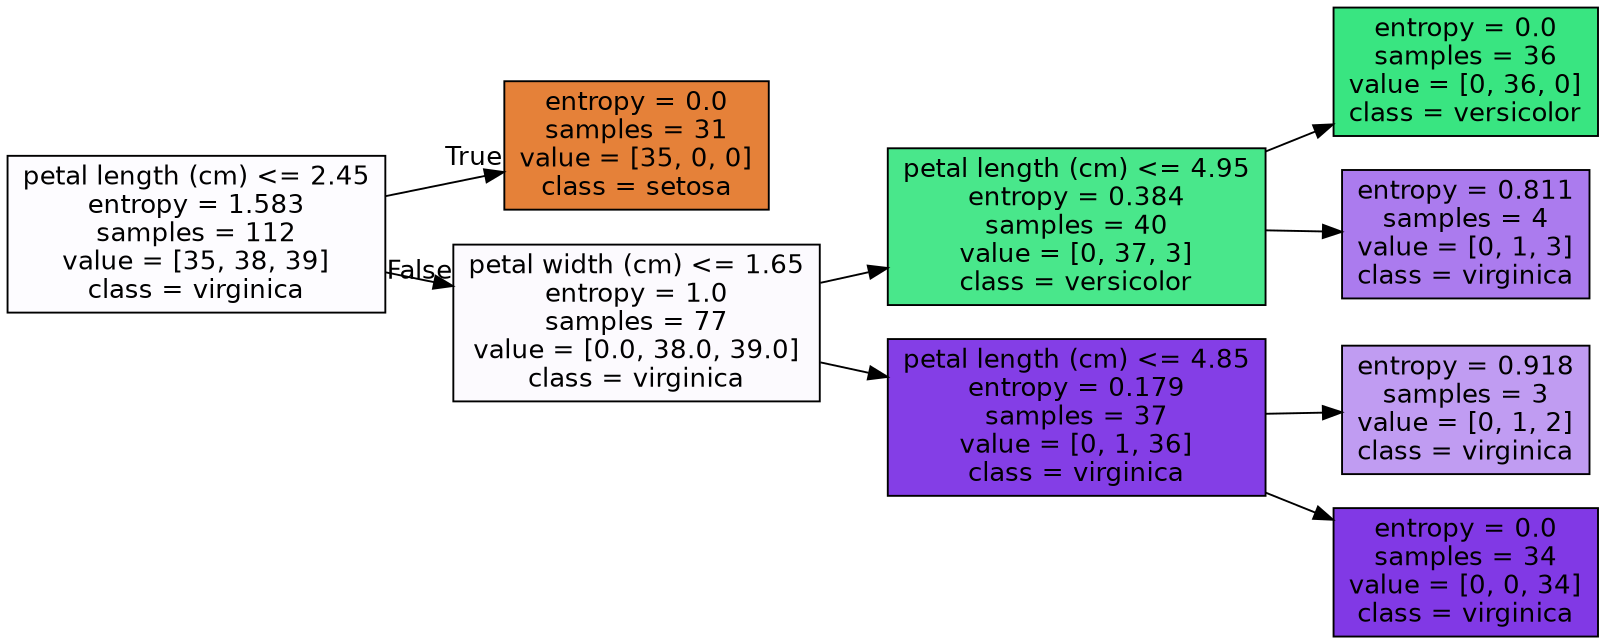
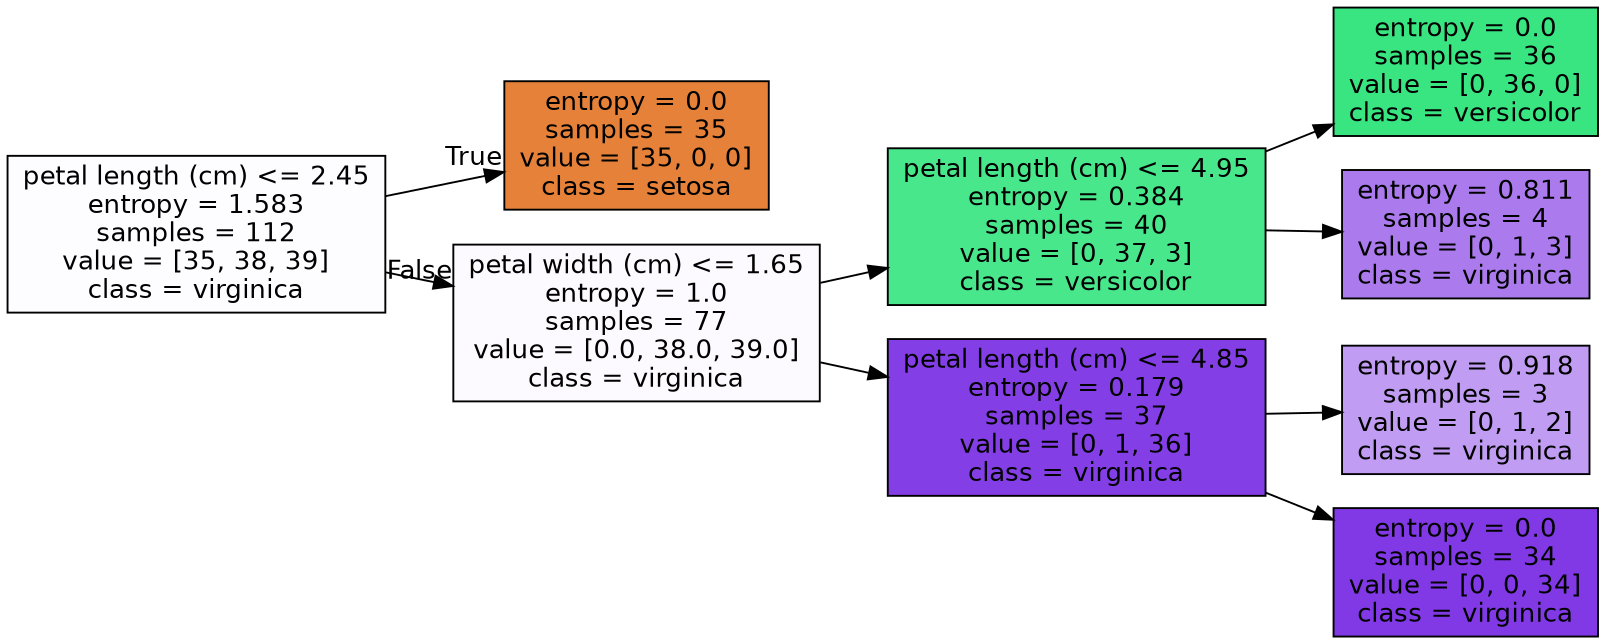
node "entropy = 0.0 samples = 31 value = [35, 0, 0] class = setosa": label "entropy = 0.0 samples = 31 value = [35, 0, 0] class = setosa" -> "entropy = 0.0 samples = 35 value = [35, 0, 0] class = setosa"
